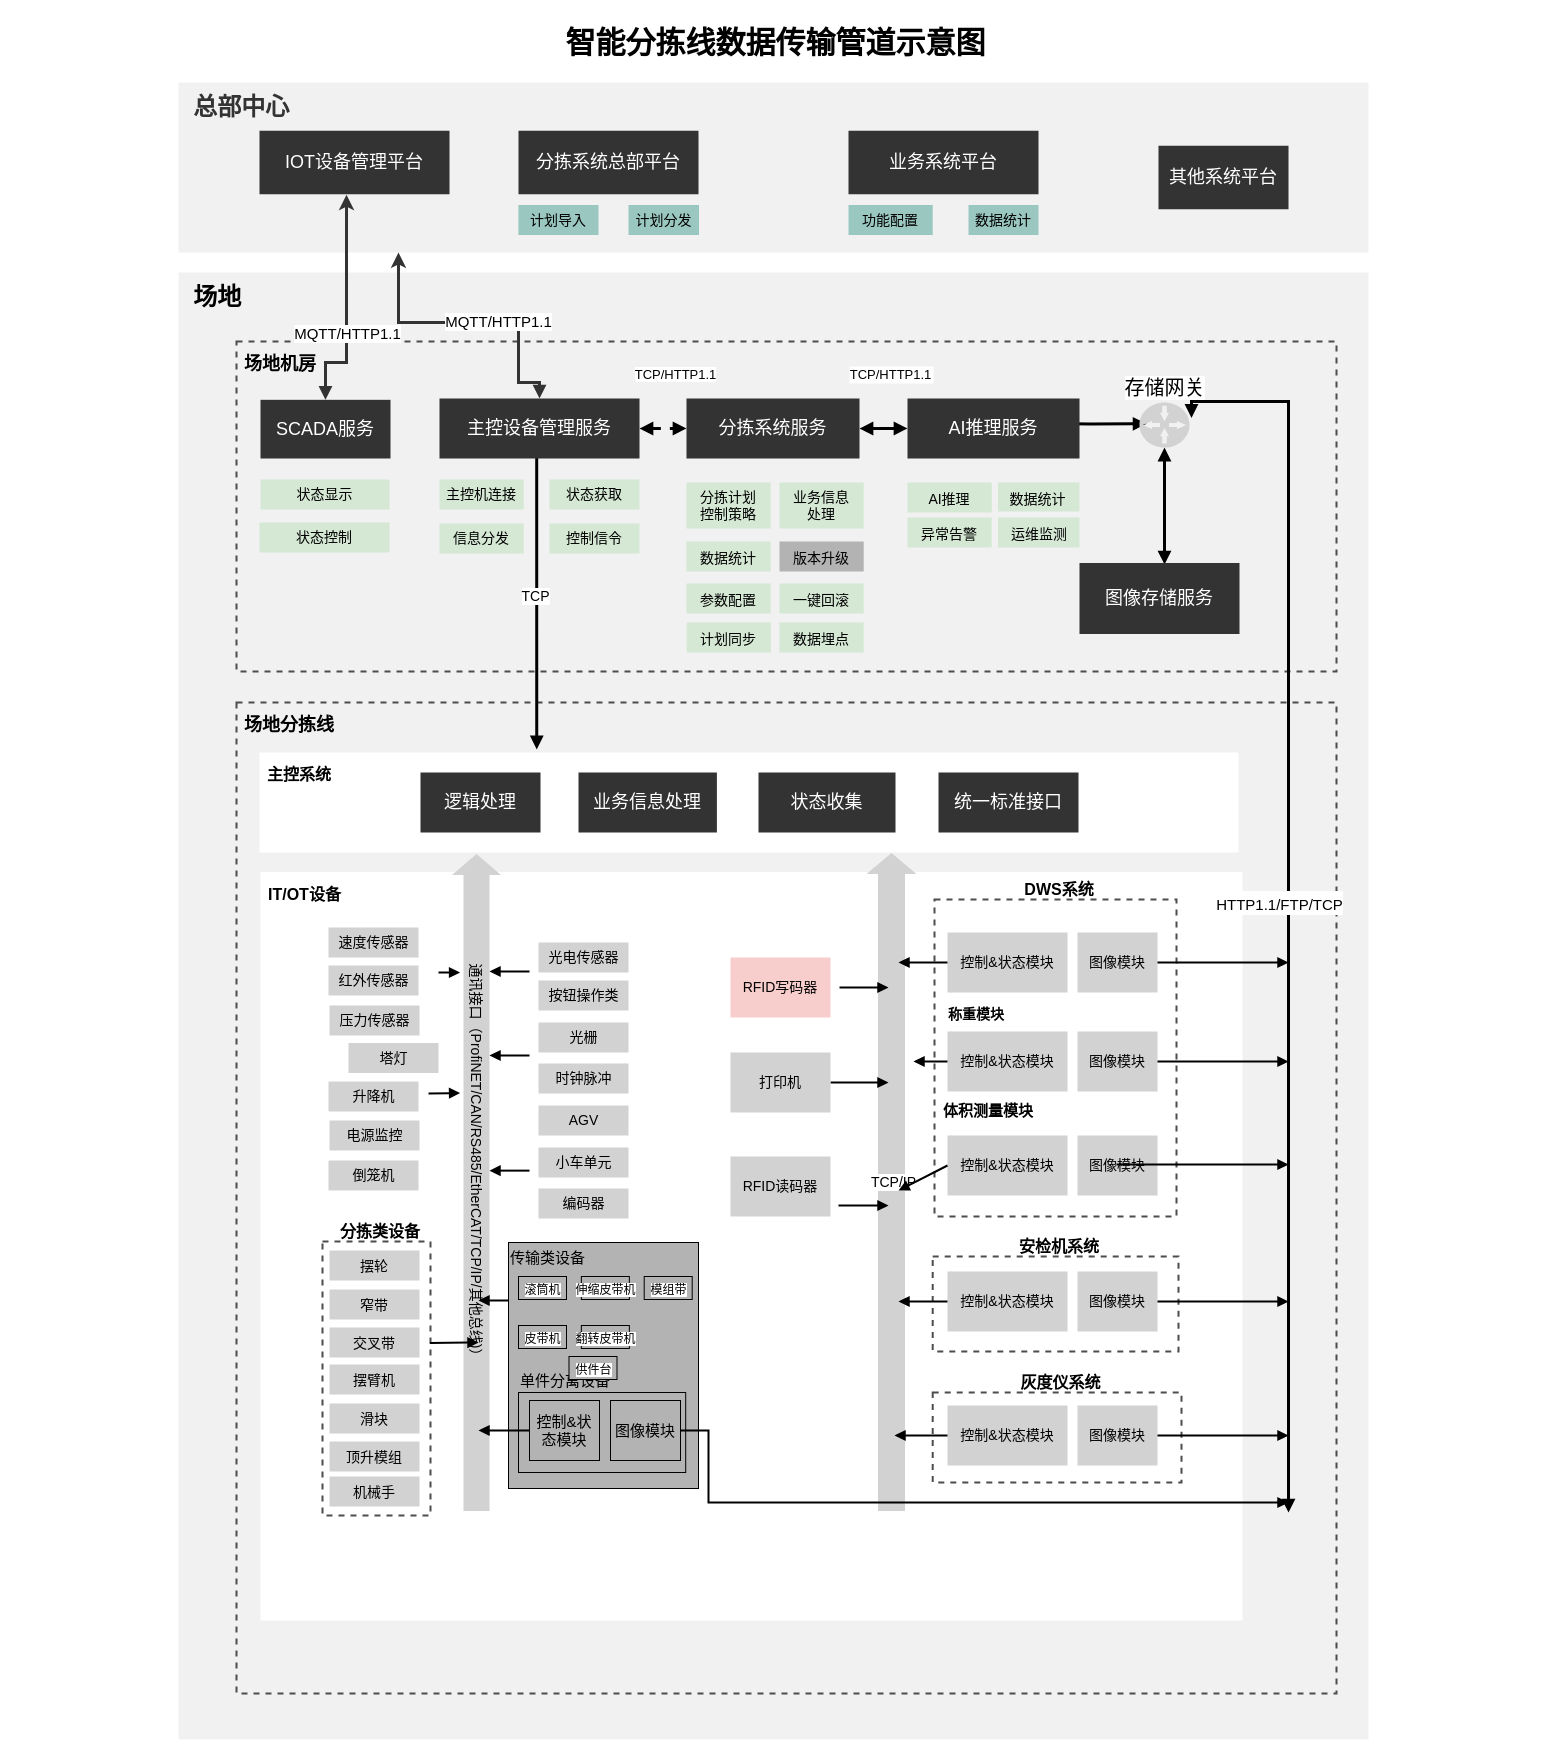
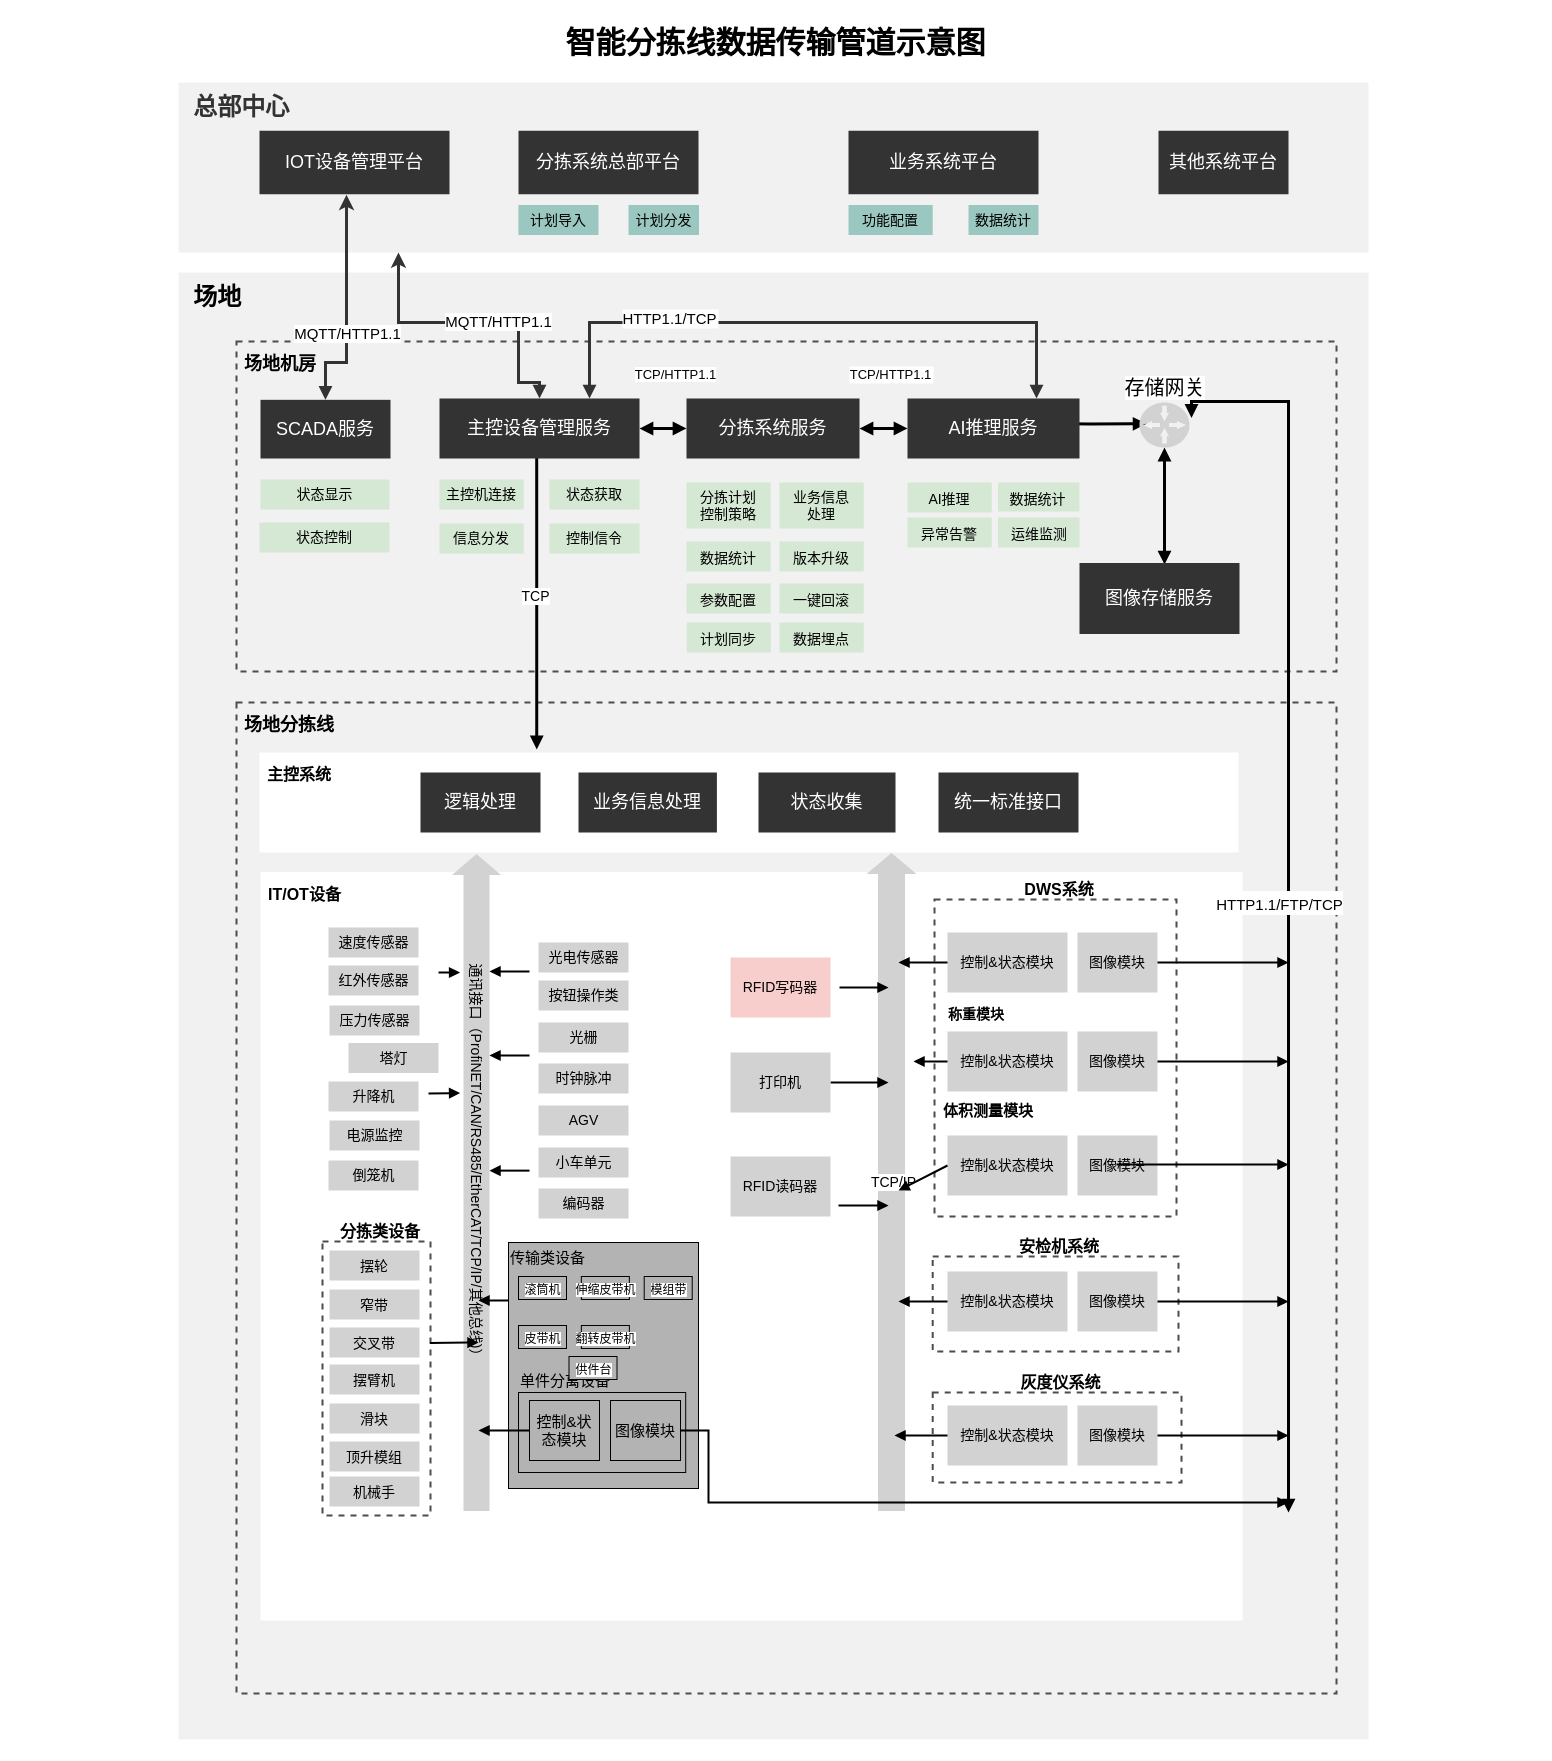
node "其他系统平台": moved (1224, 178) -> (1224, 163)
edge "主控设备管理服务" -- "AI推理服务": added, label "HTTP1.1/TCP"
edge "主控设备管理服务" -- "分拣系统服务": style dashed -> solid
node "版本升级": fillcolor #b3b3b3 -> #d5e8d4
